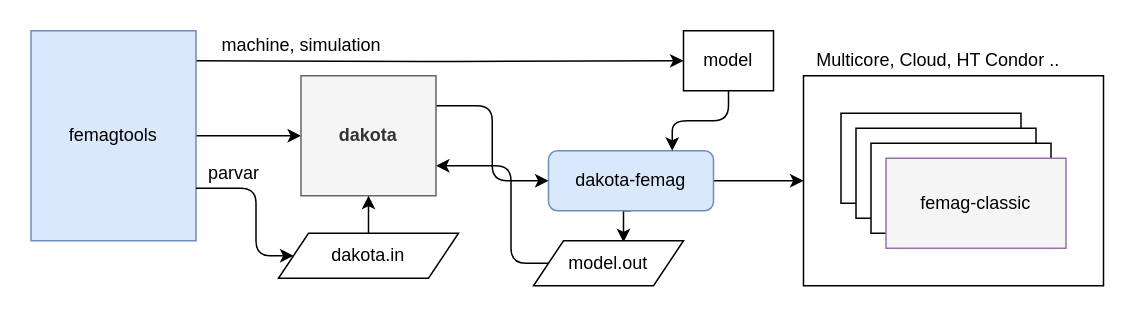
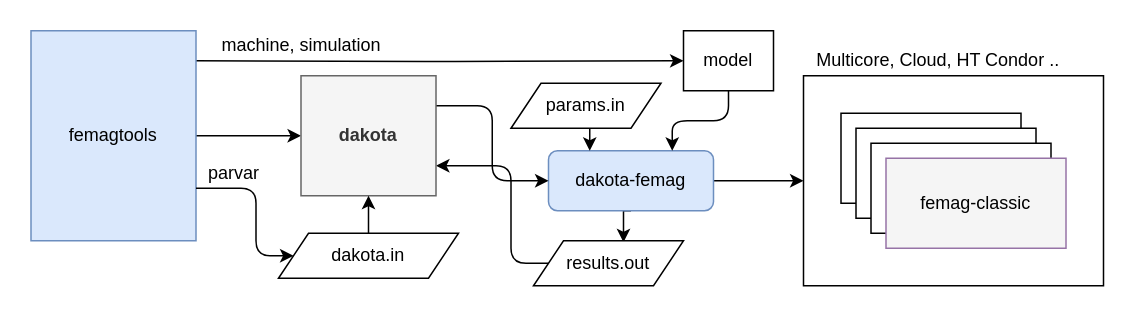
node "params.in": added
edge "params.in" -> "dakota-femag": added
node "model.out": label "model.out" -> "results.out"
